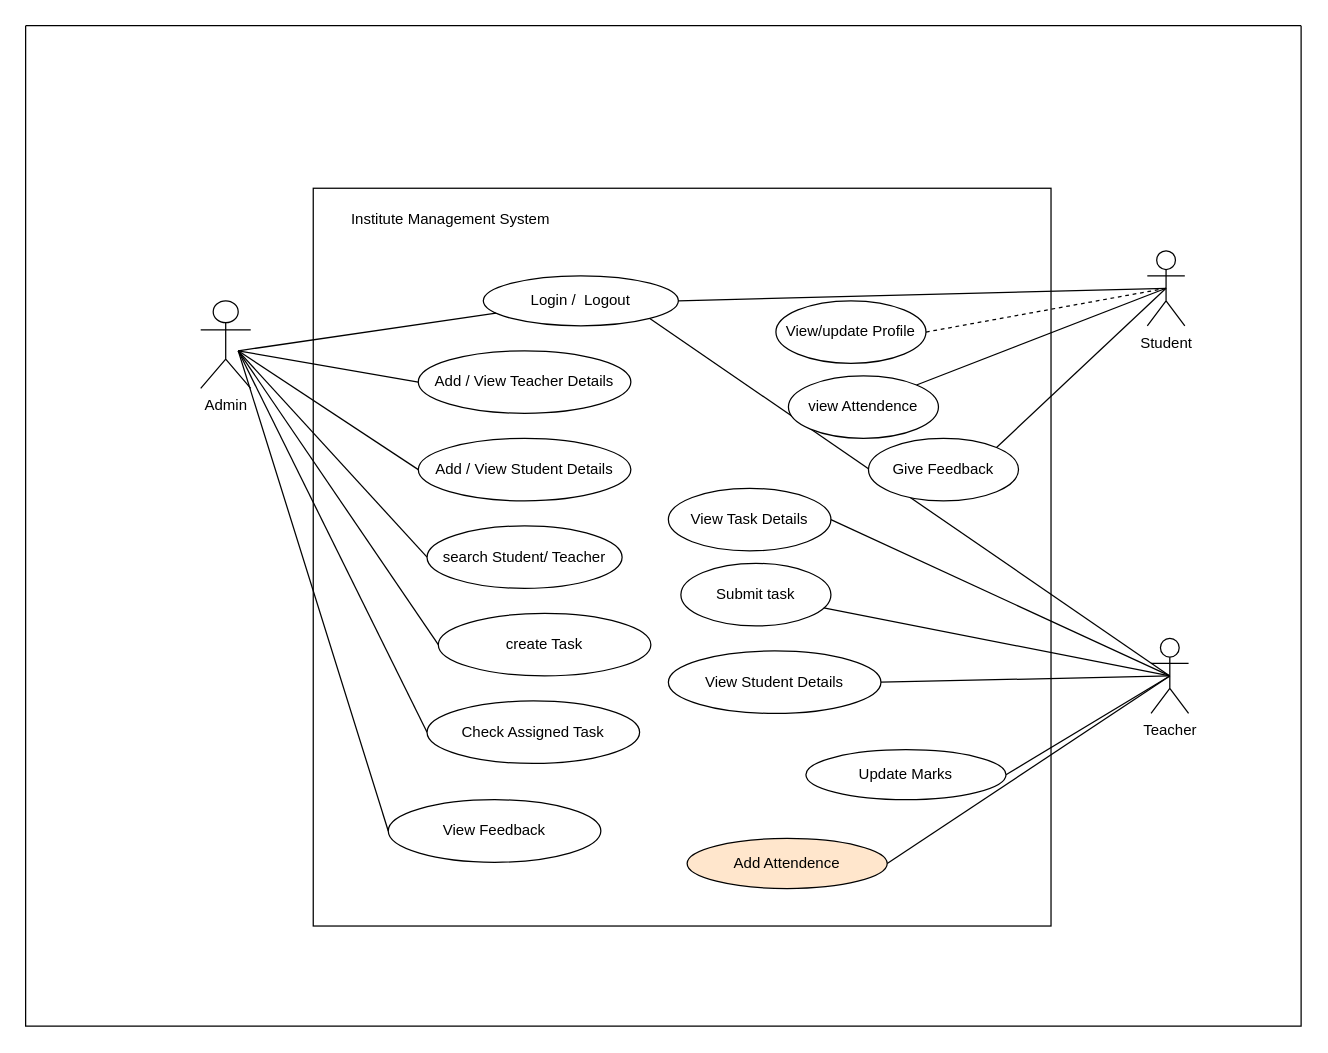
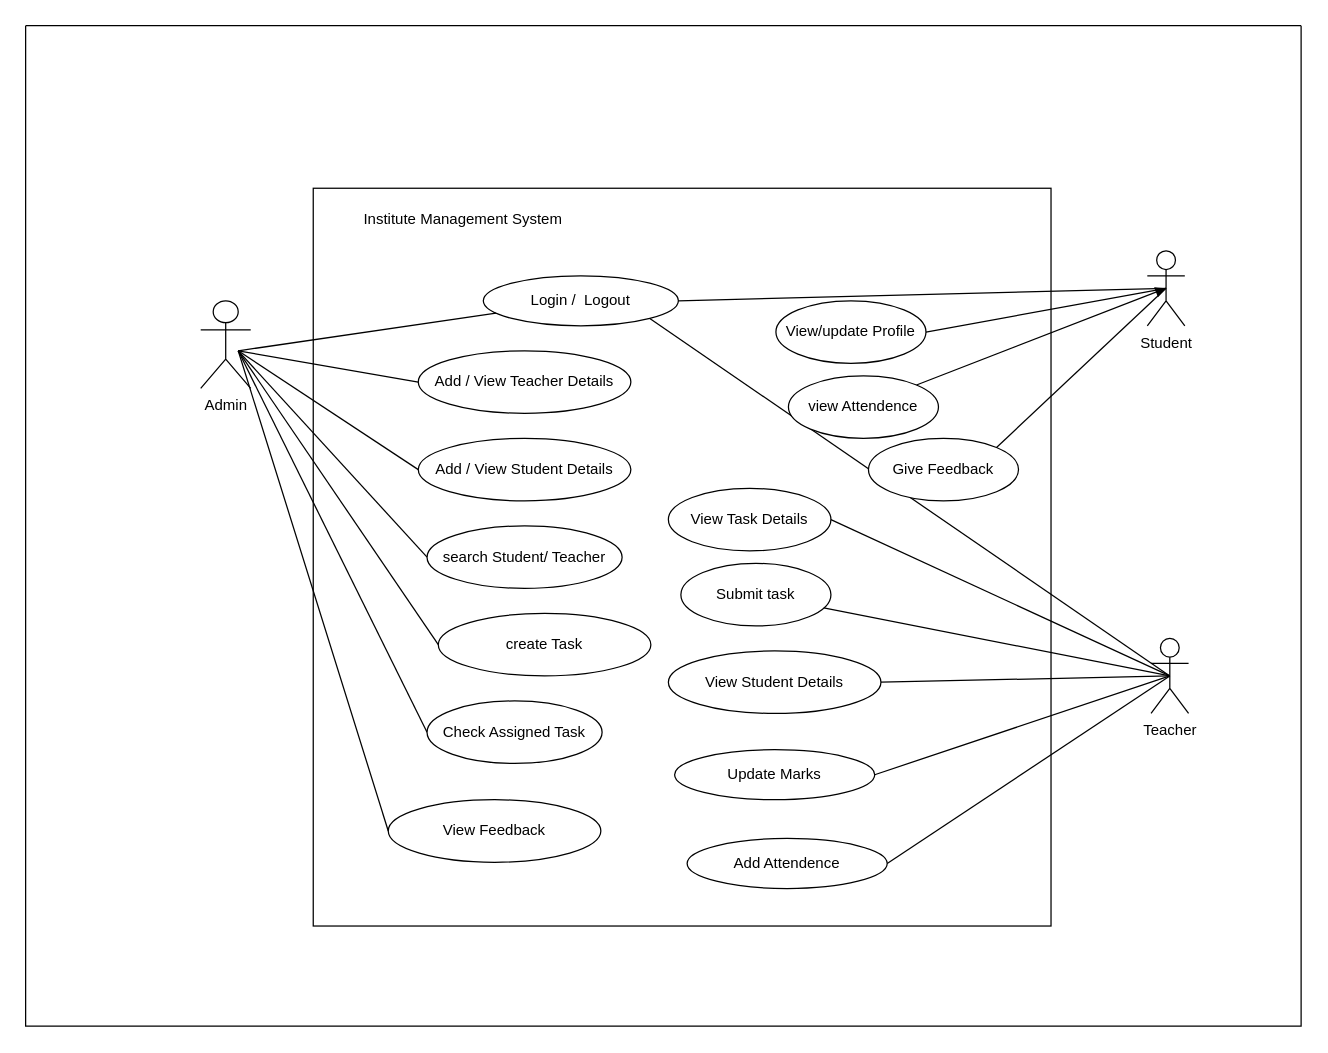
node "Institute Management System": moved (451, 219) -> (463, 219)
edge "Student" -- "view Attendence": arrowhead none -> block
edge "Student" -- "View/update Profile": style dashed -> solid
node "Check Assigned Task": size 213x63 -> 175x63
node "Update Marks": moved (906, 774) -> (774, 774)
node "Add Attendence": fillcolor #ffe6cc -> #ffffff
